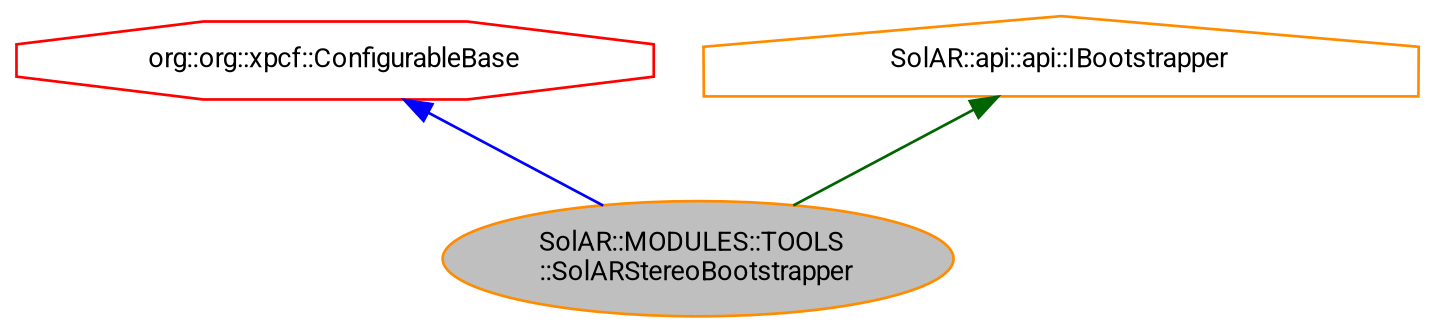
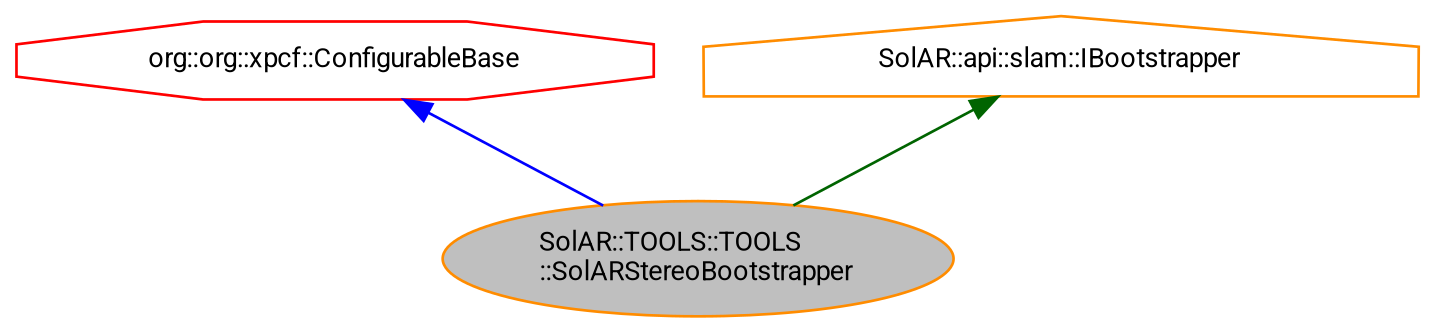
node "SolAR::api::api::IBootstrapper": label "SolAR::api::api::IBootstrapper" -> "SolAR::api::slam::IBootstrapper"
node "SolAR::MODULES::TOOLS ::SolARStereoBootstrapper": label "SolAR::MODULES::TOOLS ::SolARStereoBootstrapper" -> "SolAR::TOOLS::TOOLS ::SolARStereoBootstrapper"
